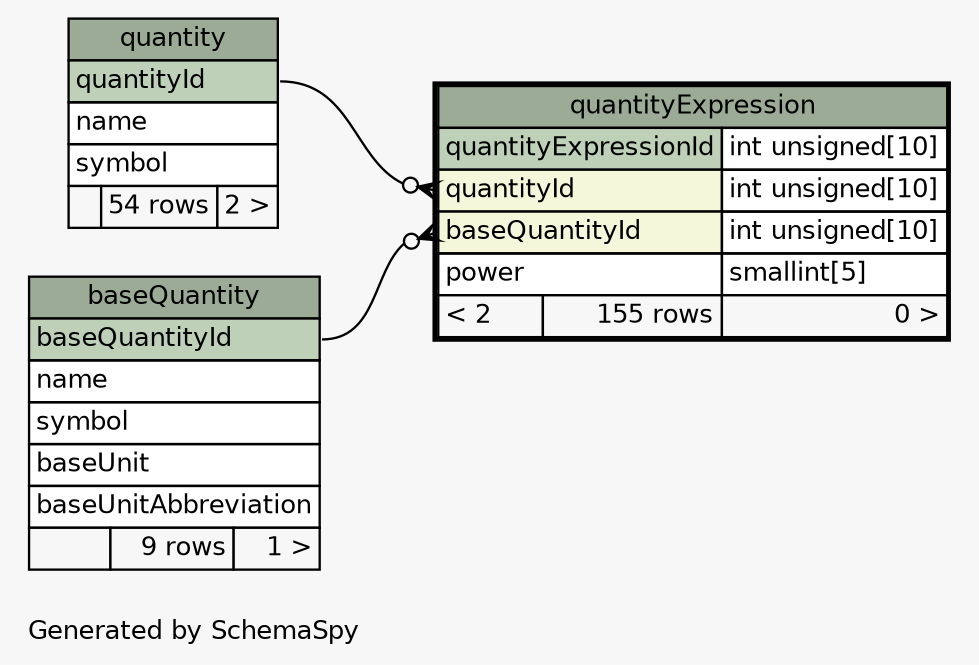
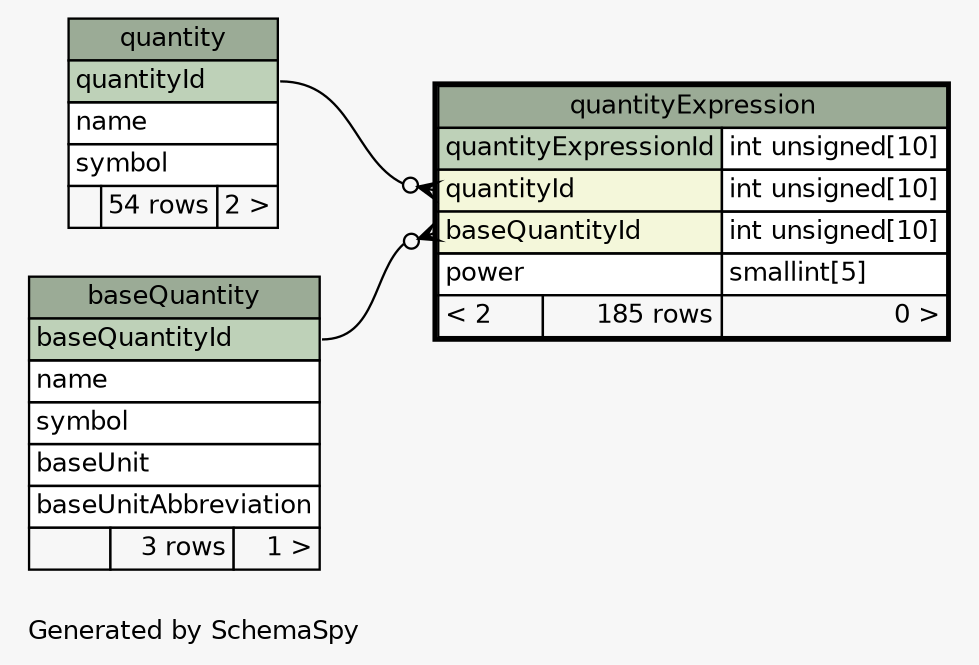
node "quantityExpression": text "155 rows" -> "185 rows"
node "baseQuantity": text "9 rows" -> "3 rows"
